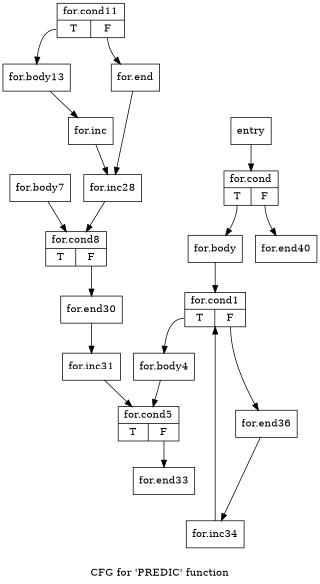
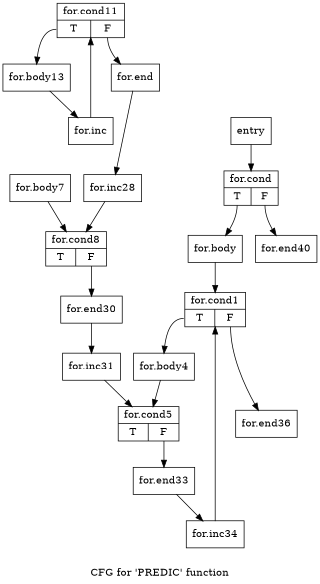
edge "for.inc" -> "for.inc28": now "for.inc" -> "for.cond11"
edge "for.end36" -> "for.inc34": now "for.end33" -> "for.inc34"
